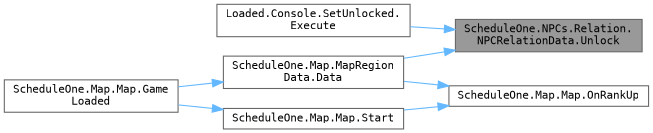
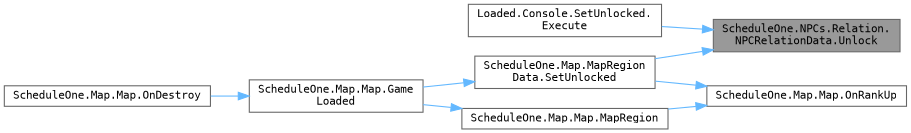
node "ScheduleOne.Map.MapRegion Data.Data": label "ScheduleOne.Map.MapRegion Data.Data" -> "ScheduleOne.Map.MapRegion Data.SetUnlocked"
node "ScheduleOne.Map.Map.OnDestroy": added
node "ScheduleOne.Map.Map.Start": label "ScheduleOne.Map.Map.Start" -> "ScheduleOne.Map.Map.MapRegion"
